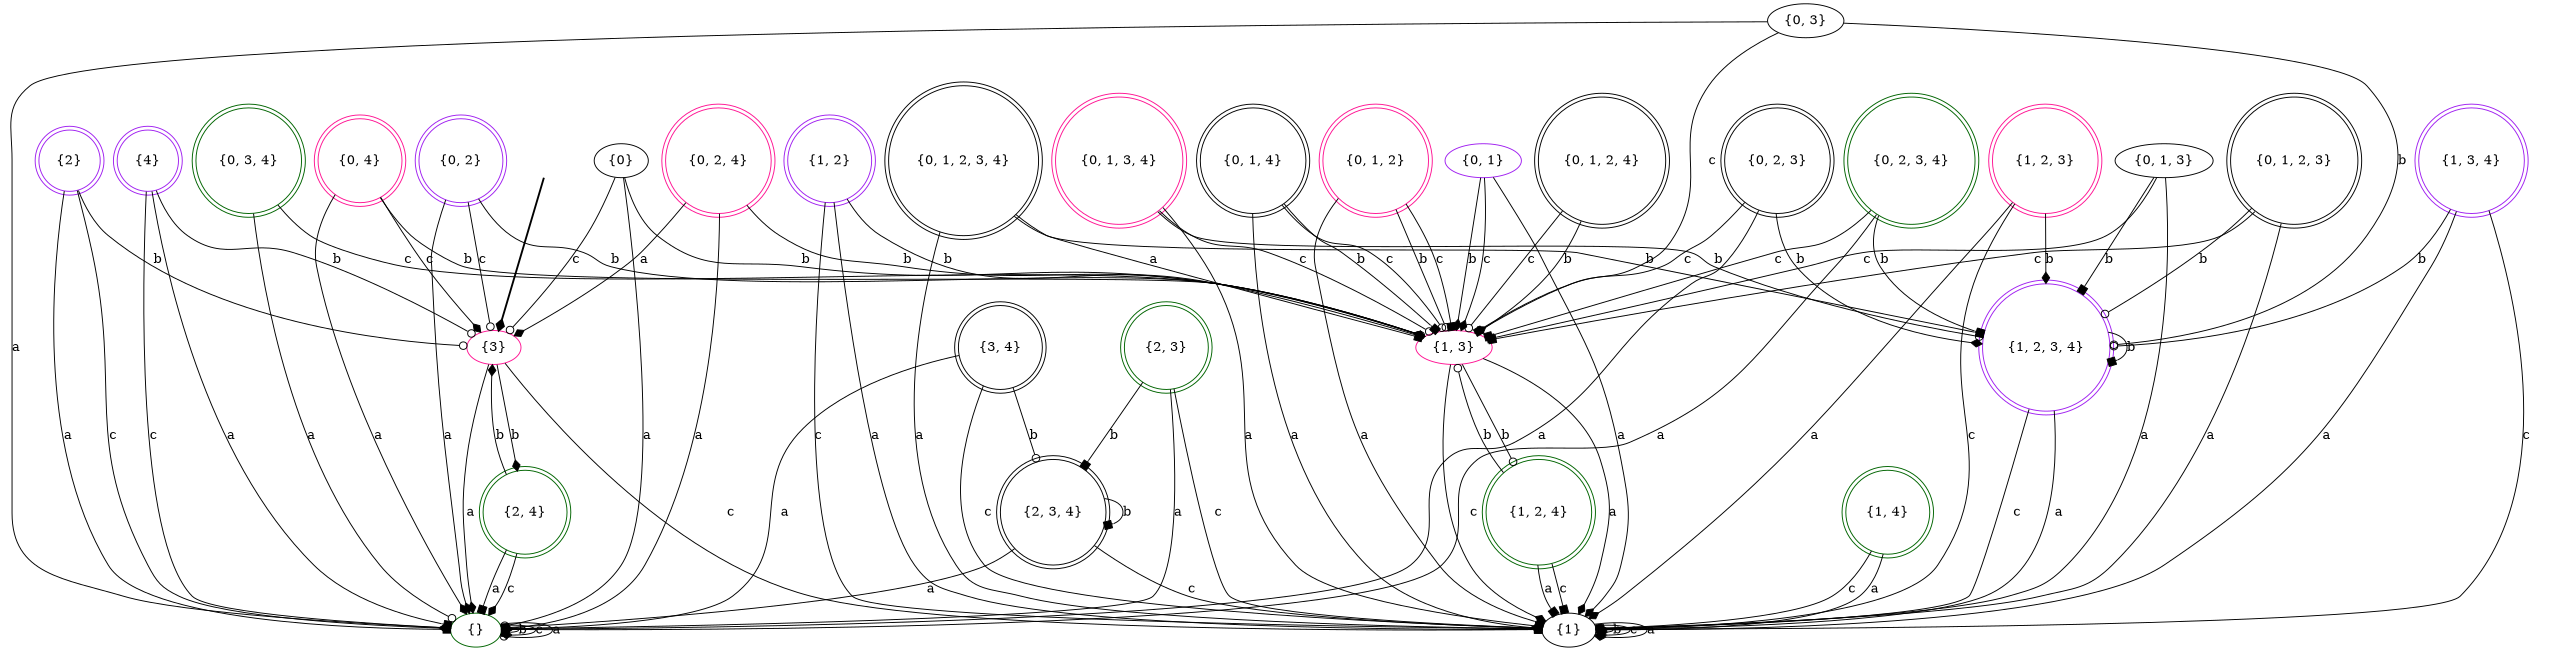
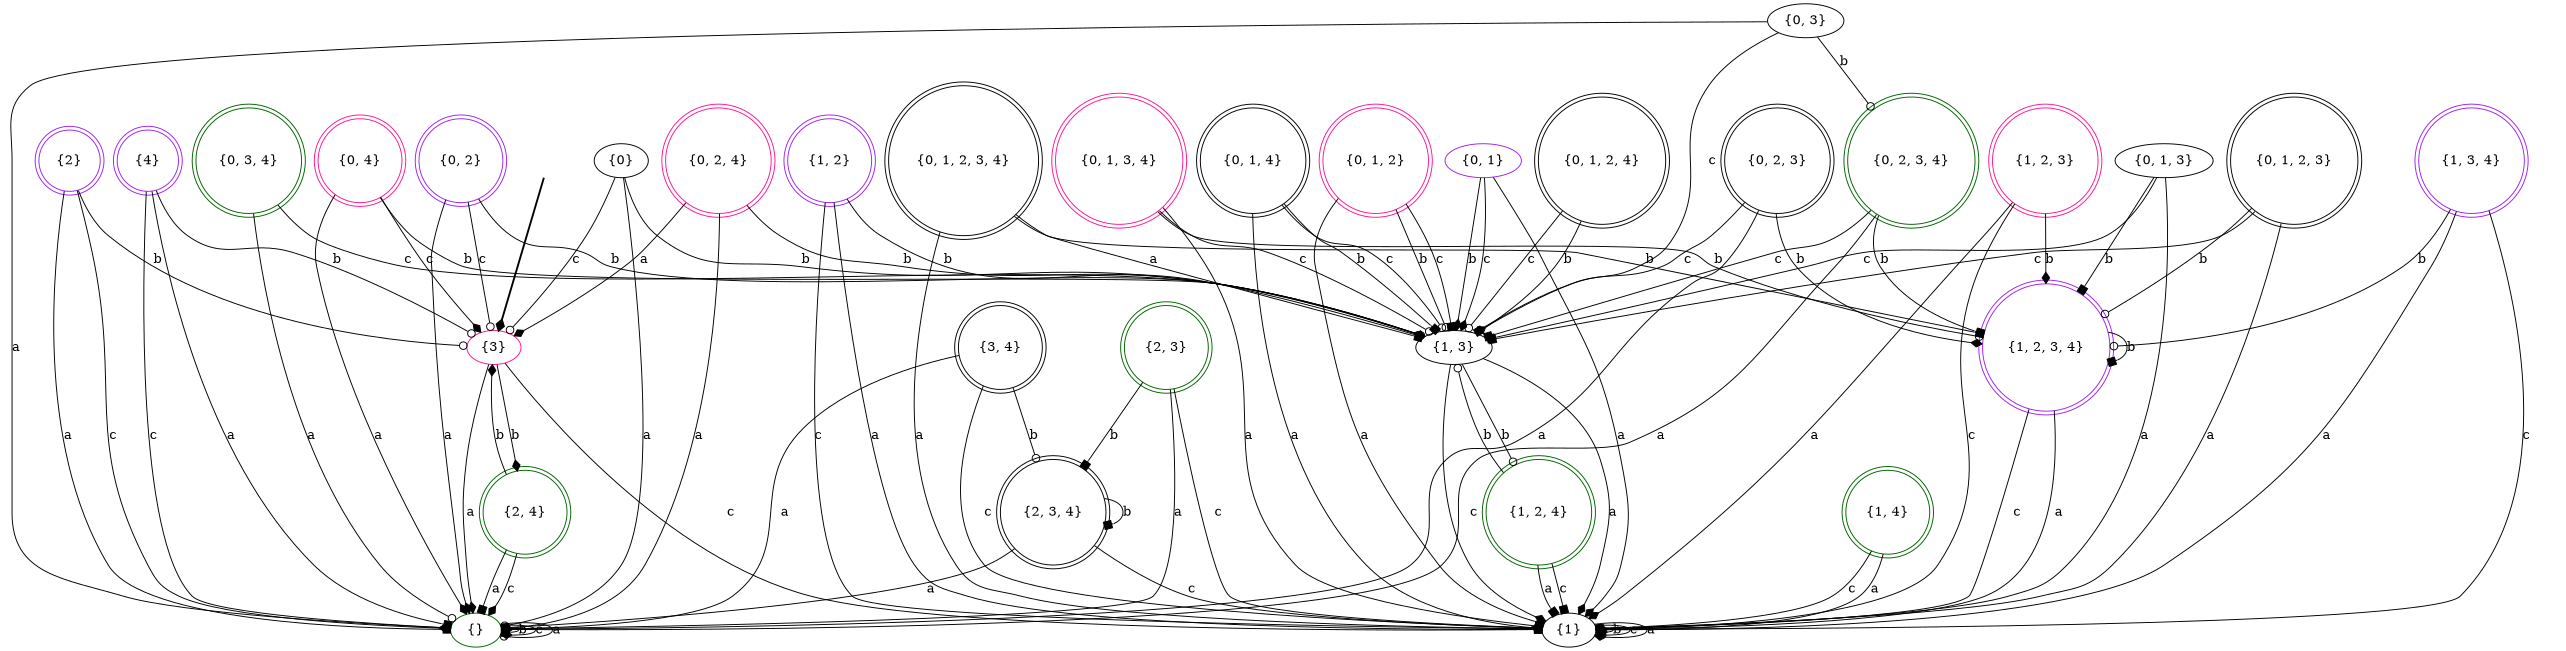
edge "{0, 3}" -> "{1, 2, 3, 4}": now "{0, 3}" -> "{0, 2, 3, 4}"
node "{1, 3}": color deeppink -> black
